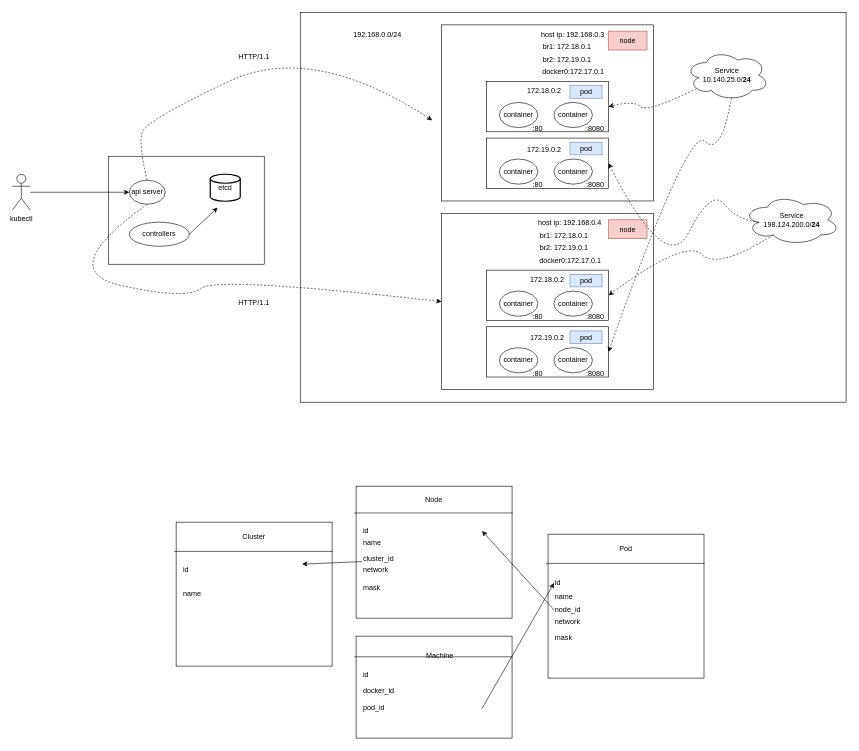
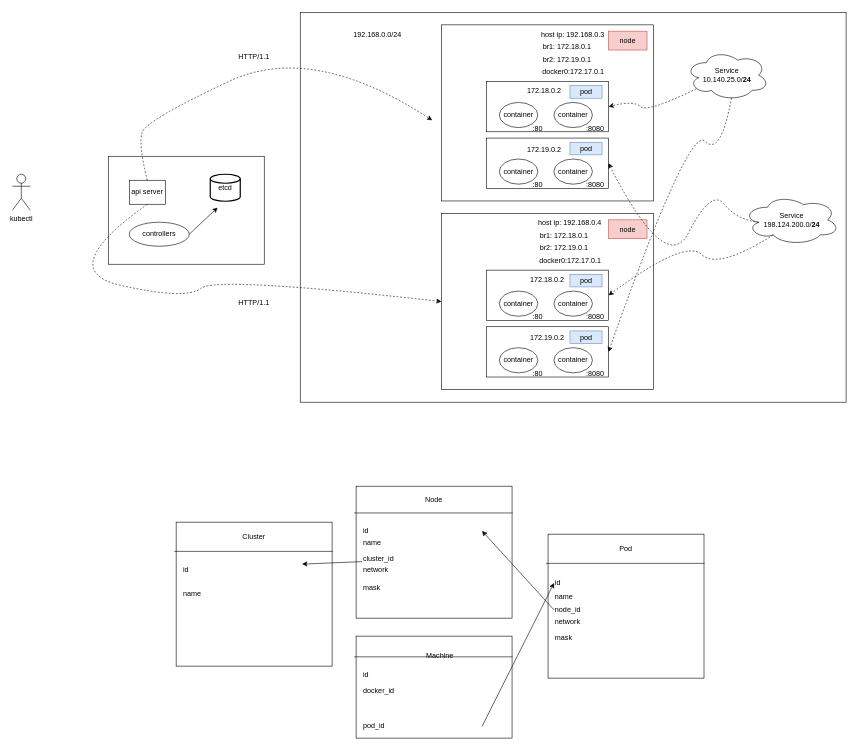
edge "kubectl" -> "api server": removed
node "api server": shape ellipse -> rectangle
node "pod_id": moved (422, 709) -> (422, 727)
